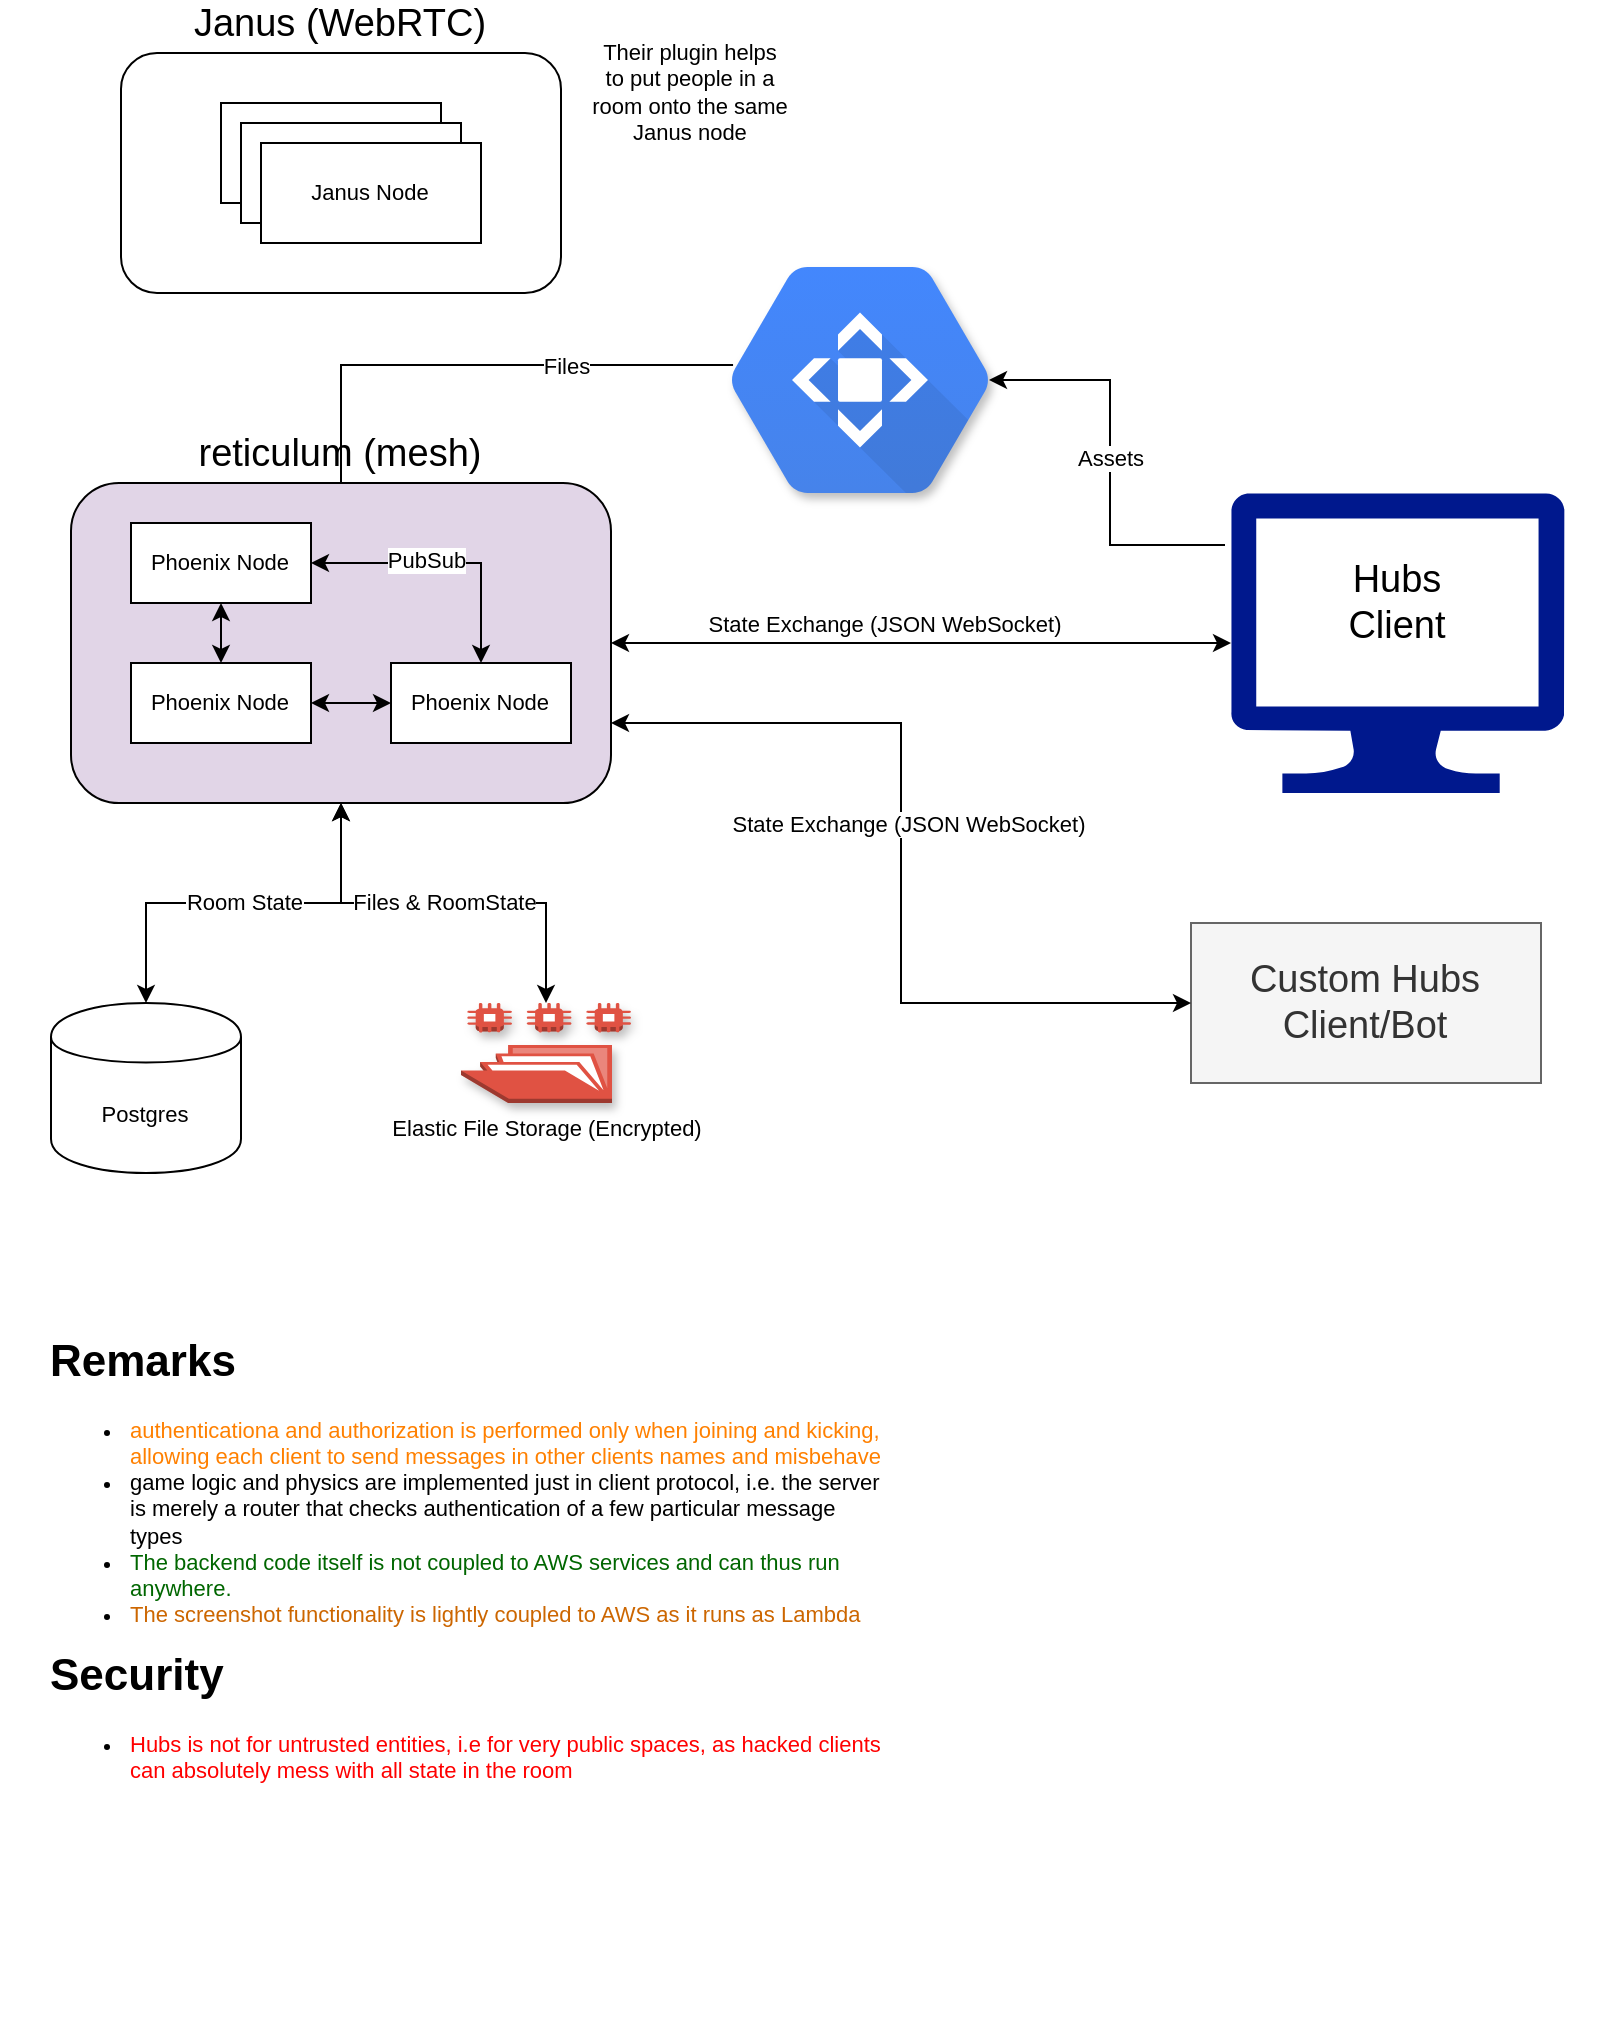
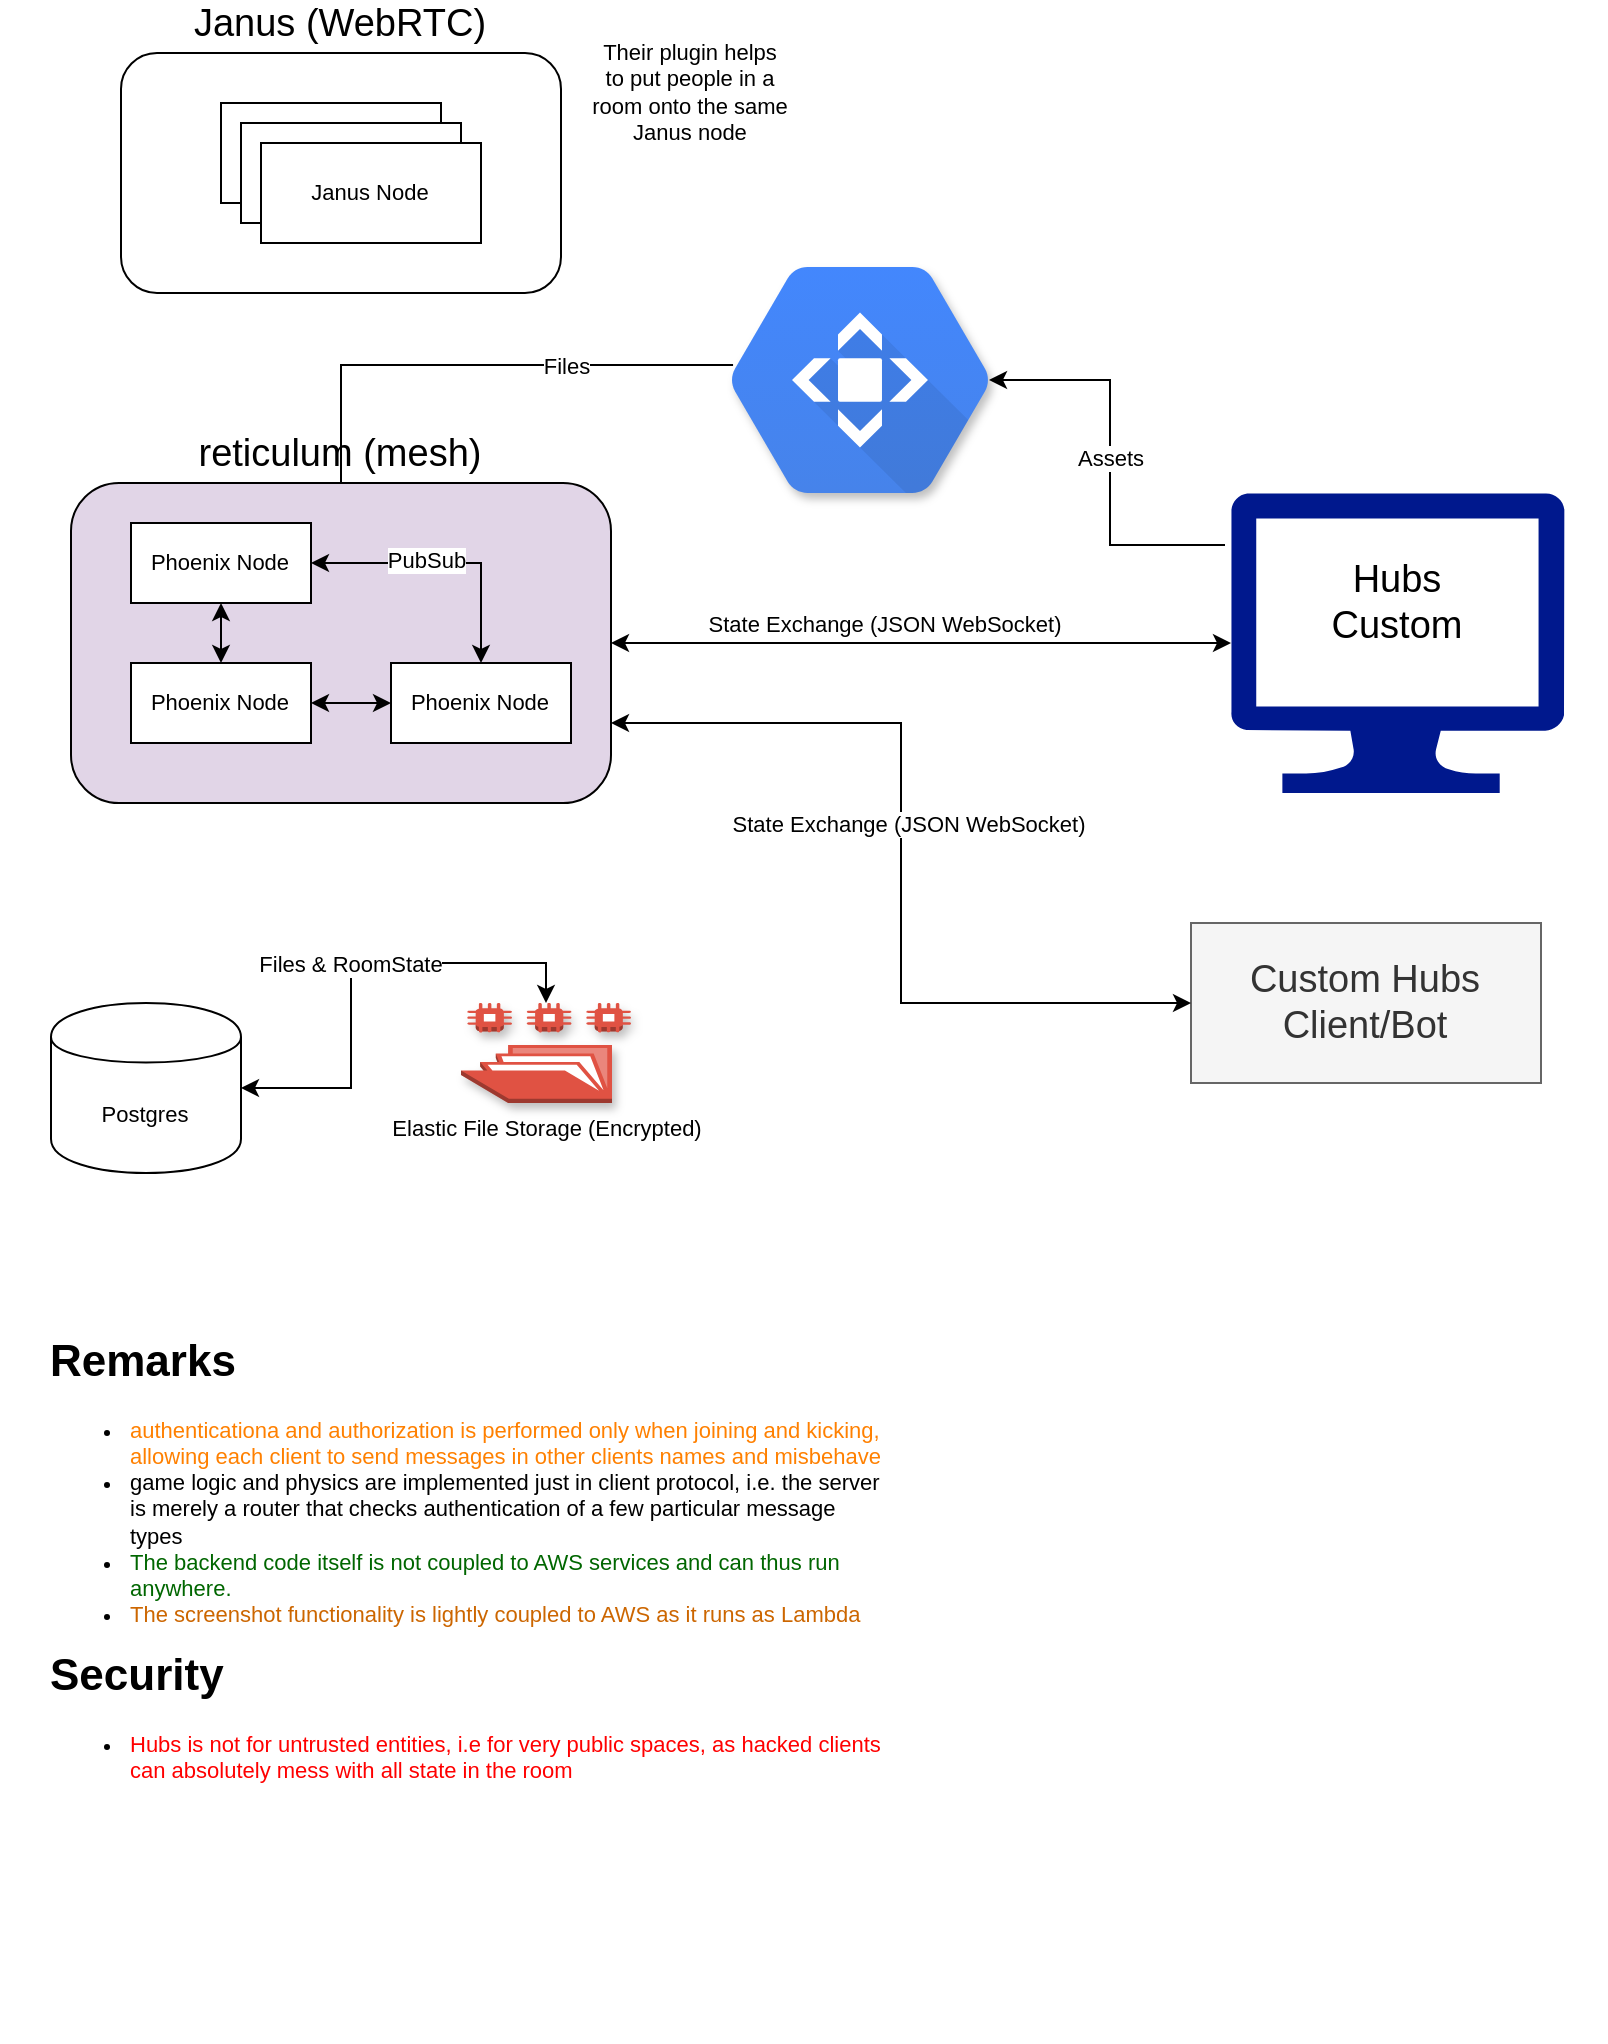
node "Hubs Client": label "Hubs Client" -> "Hubs Custom"
edge "reticulum (mesh)" -- "Postgres": removed, label "Room State"
edge "reticulum (mesh)" -- "Elastic File Storage (Encrypted)": now "Postgres" -- "Elastic File Storage (Encrypted)"
